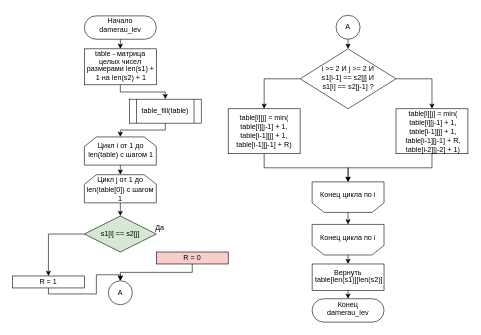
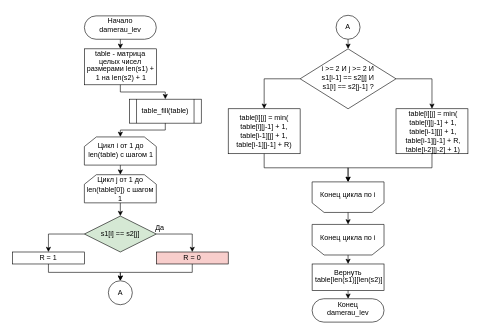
edge "s1[i] == s2[j]" -> "R = 0": added
node "R = 1": moved (48, 282) -> (48, 258)
